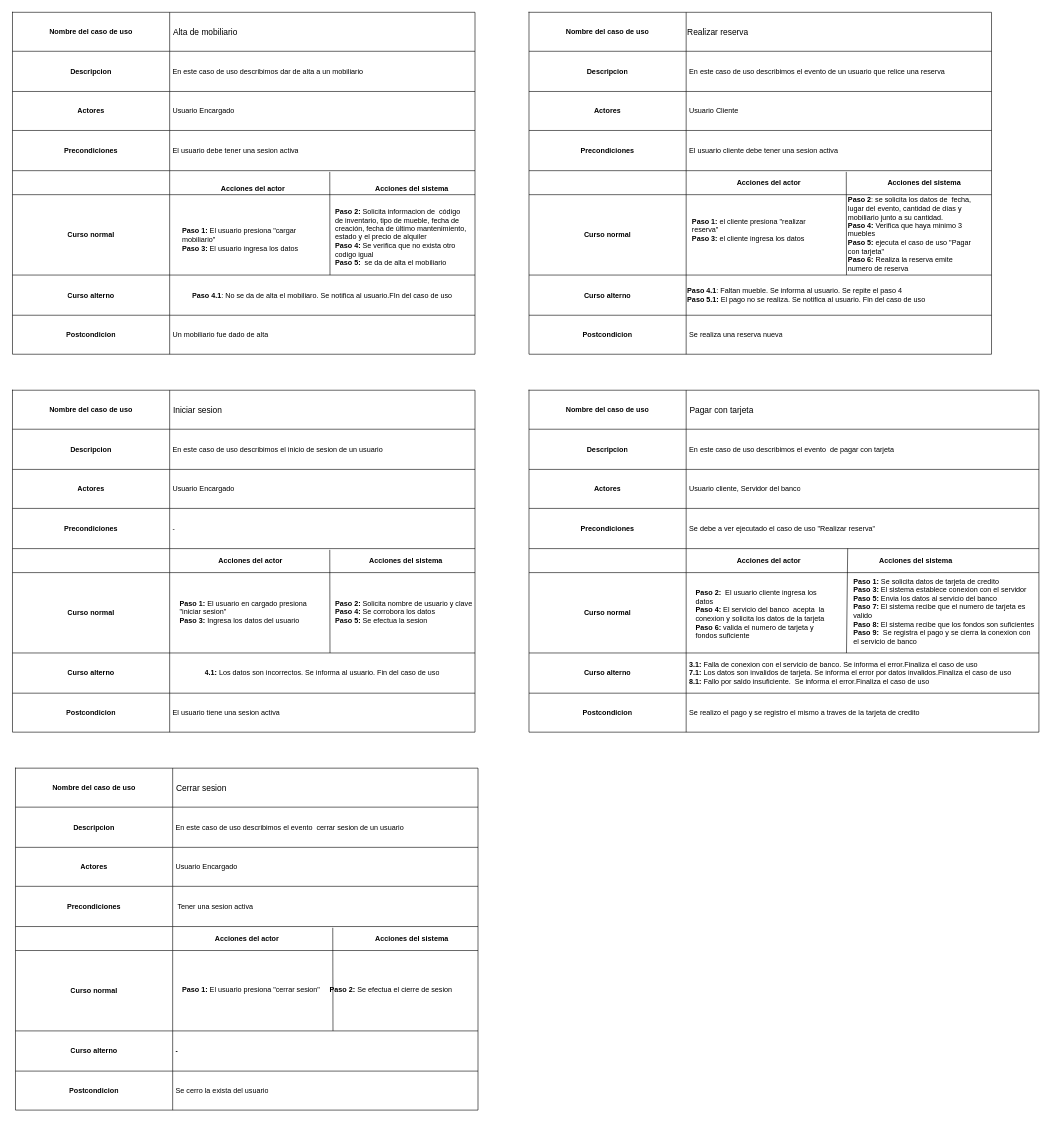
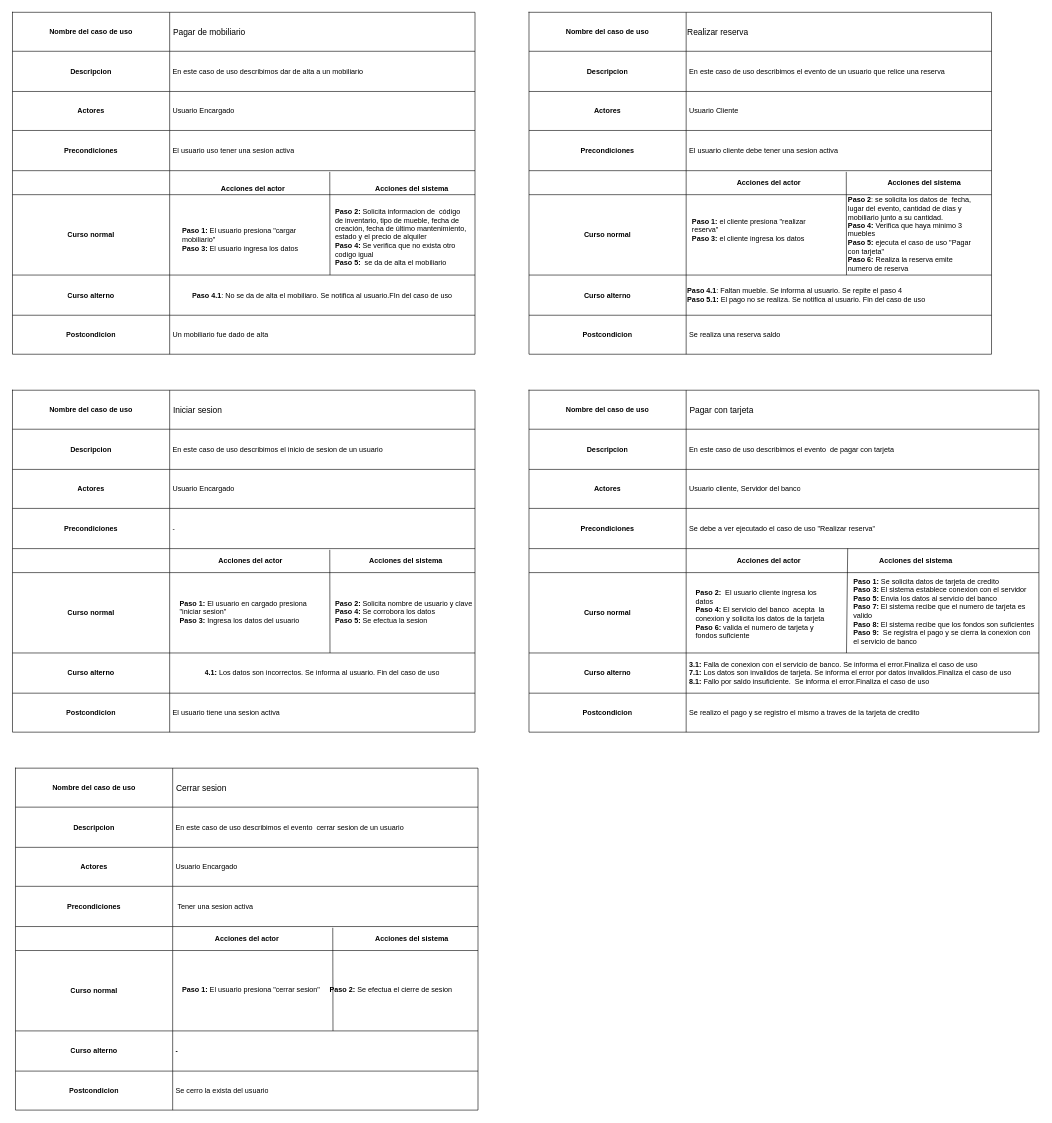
node "Alta de mobiliario": label "Alta de mobiliario" -> "Pagar de mobiliario"
node "El usuario debe tener una sesion activa": label "El usuario debe tener una sesion activa" -> "El usuario uso tener una sesion activa"
node "Se realiza una reserva nueva": label "Se realiza una reserva nueva" -> "Se realiza una reserva saldo"
